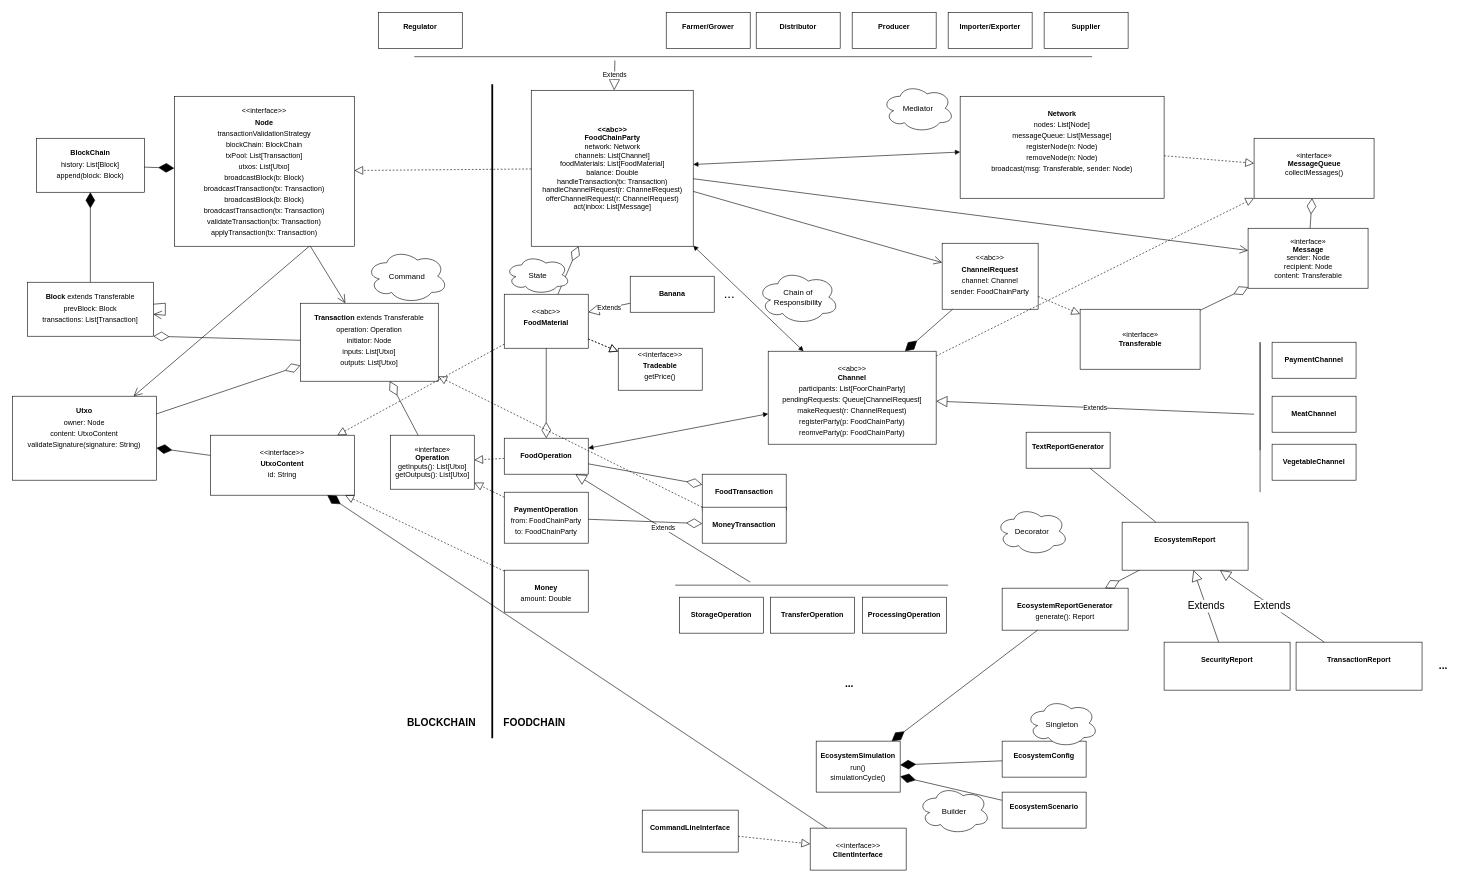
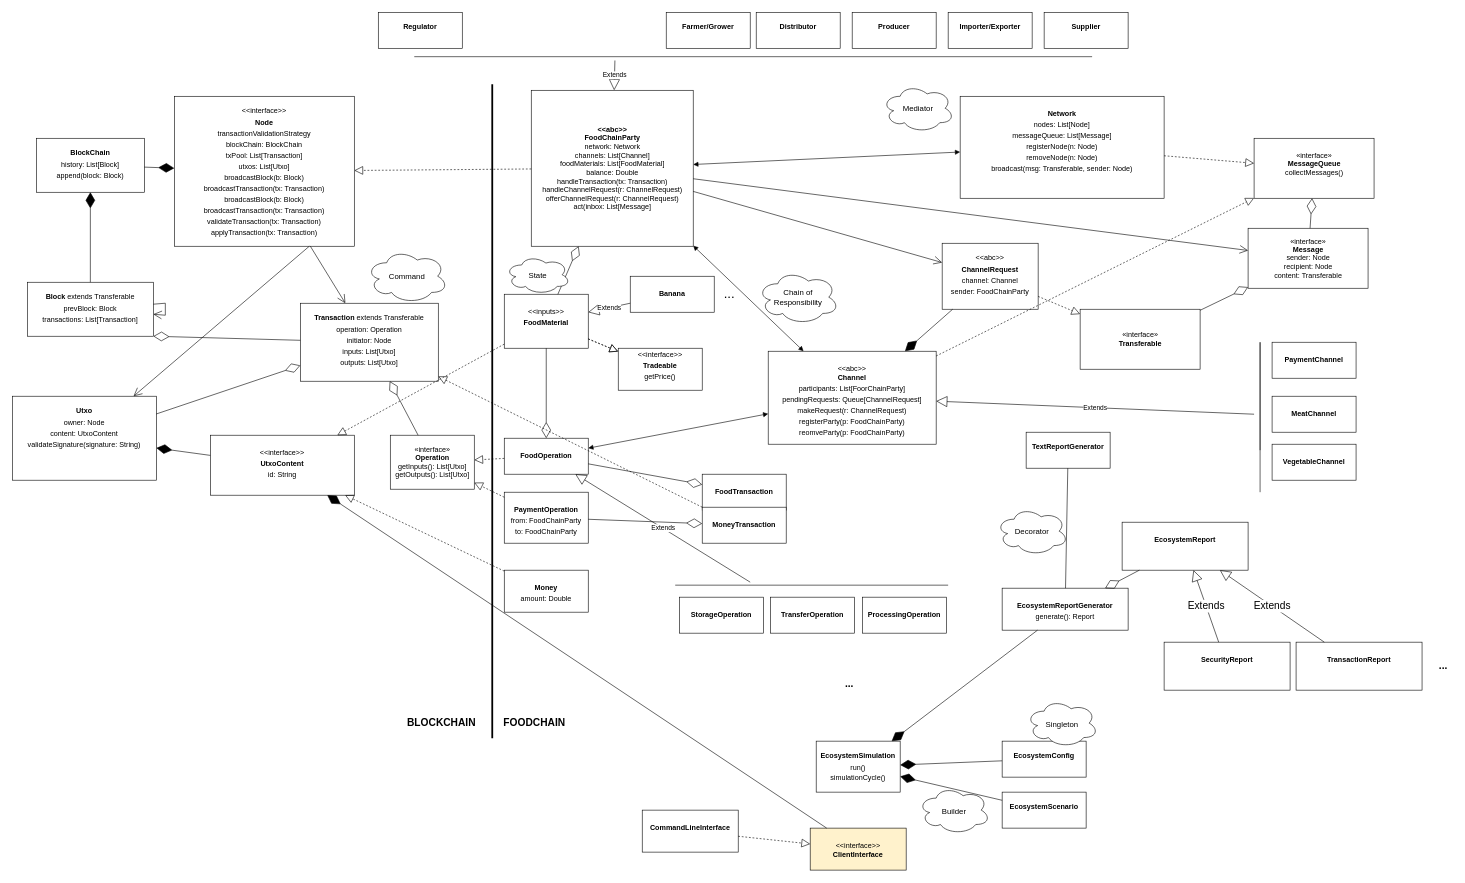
node "<<abc>> FoodMaterial": label "<<abc>> FoodMaterial" -> "<<inputs>> FoodMaterial"
edge "TextReportGenerator" -- "EcosystemReport": now "TextReportGenerator" -- "EcosystemReportGenerator generate(): Report"
node "<<interface>> ClientInterface": fillcolor #ffffff -> #fff2cc
